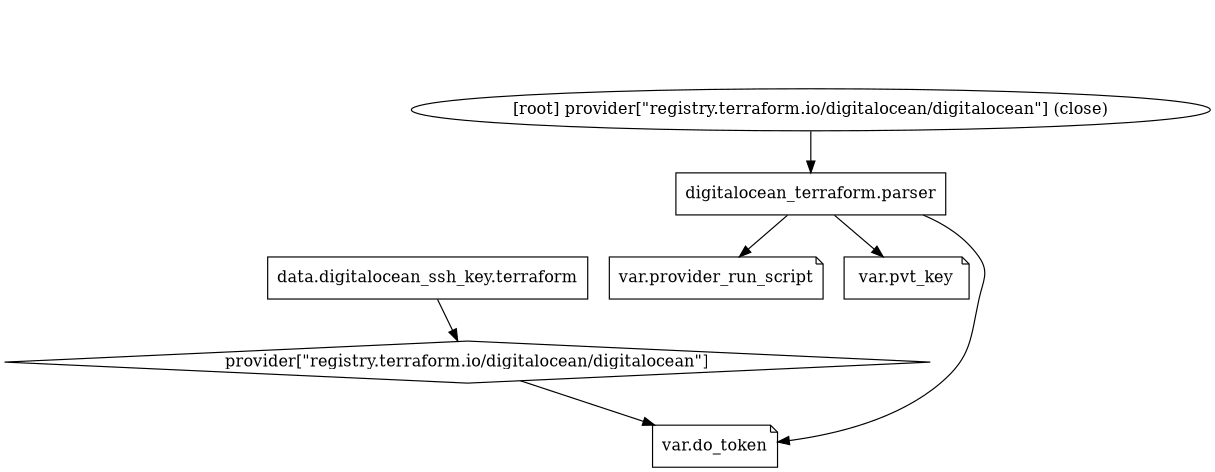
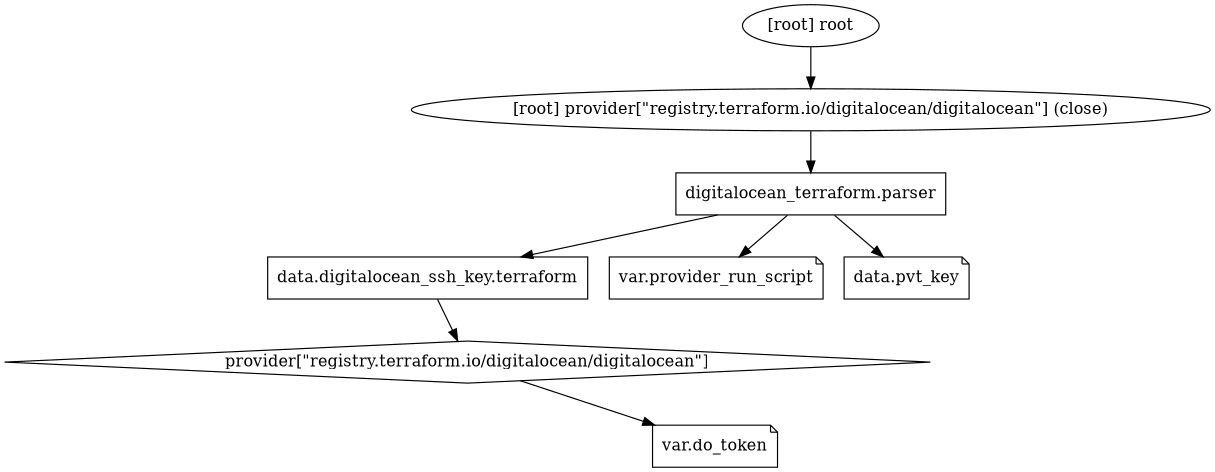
node "[root] root": added
node "var.pvt_key": label "var.pvt_key" -> "data.pvt_key"
edge "digitalocean_terraform.parser" -> "var.do_token": now "digitalocean_terraform.parser" -> "data.digitalocean_ssh_key.terraform"
